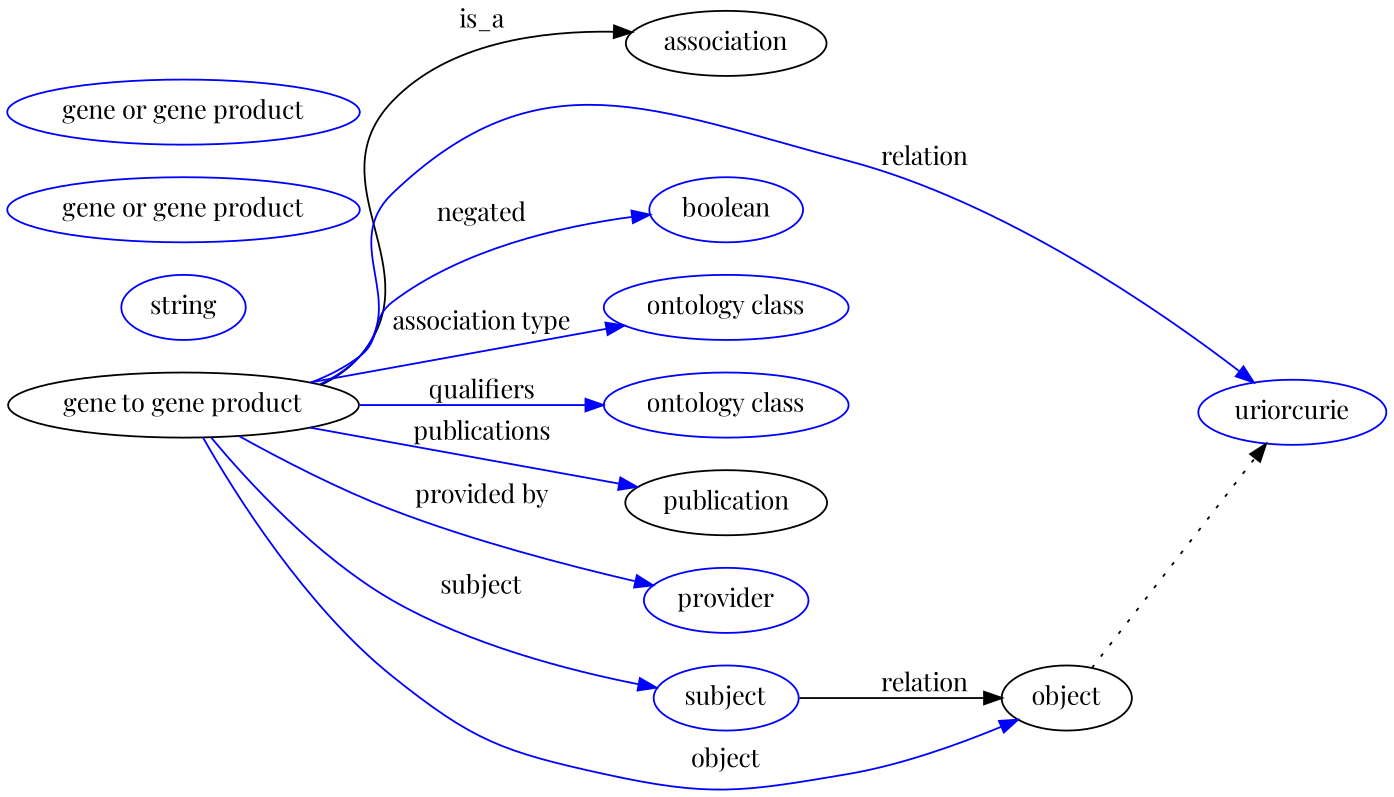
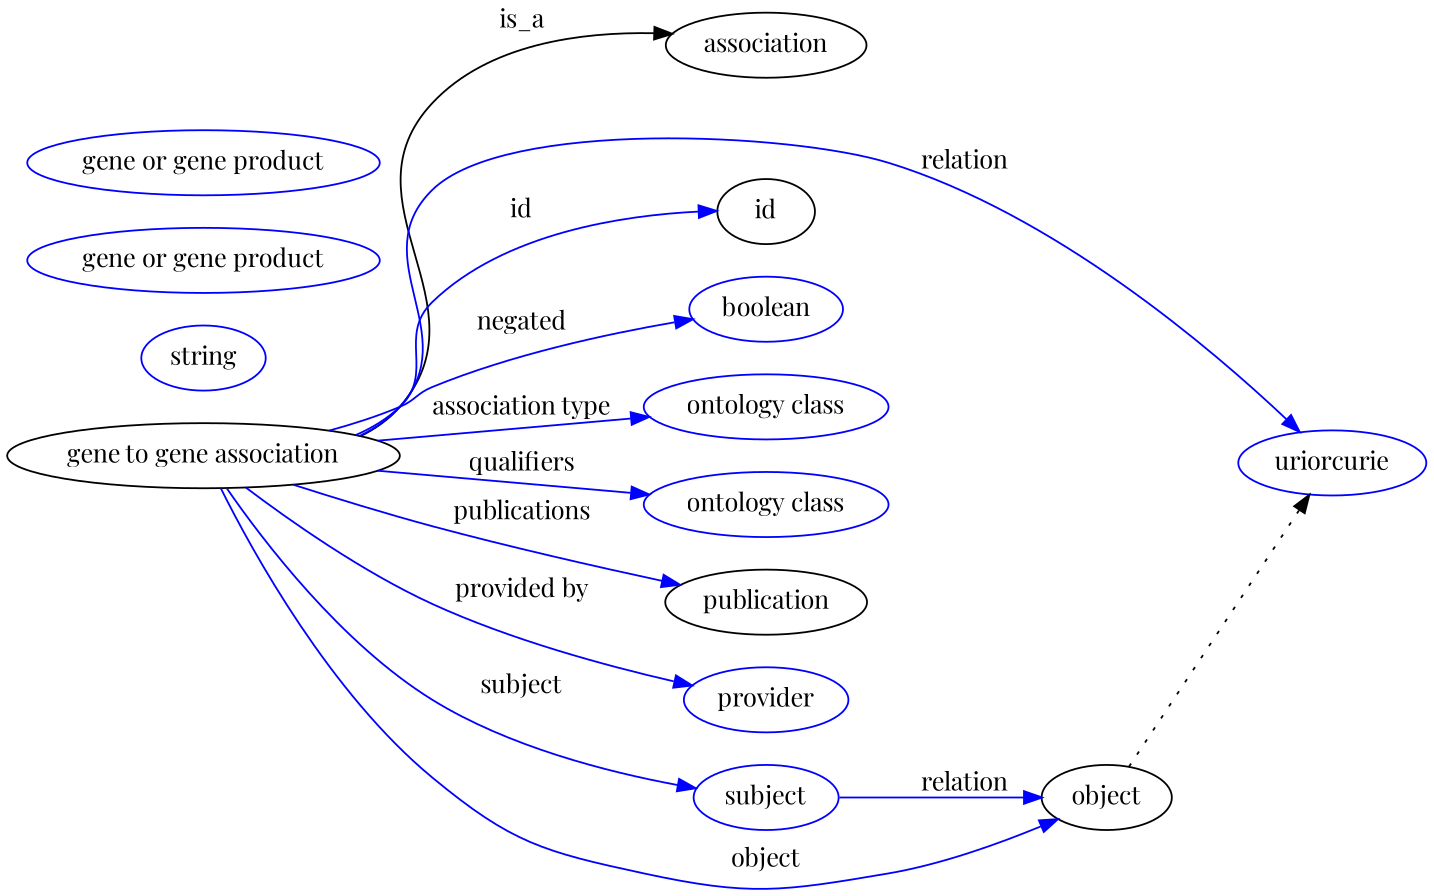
node "id": added
node "gene to gene product": label "gene to gene product" -> "gene to gene association"
edge "subject" -> "object": color black -> blue
